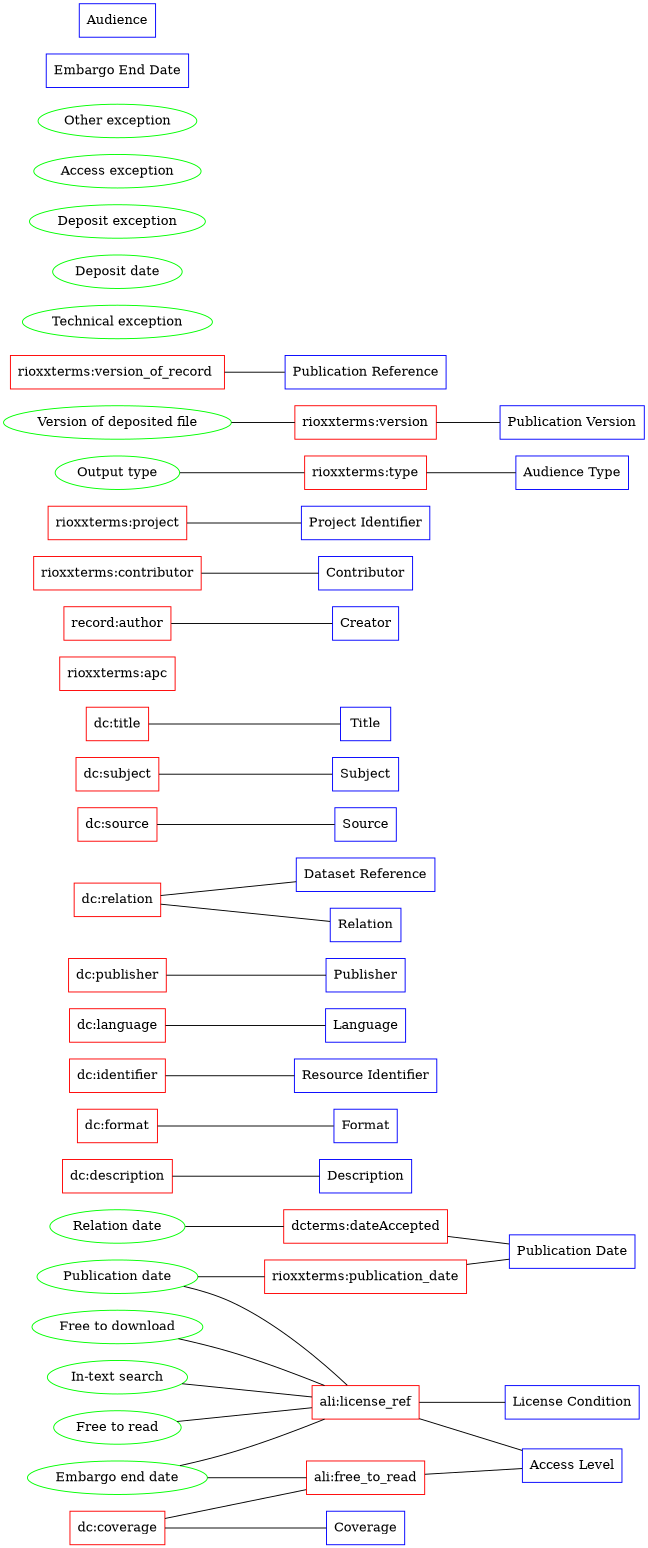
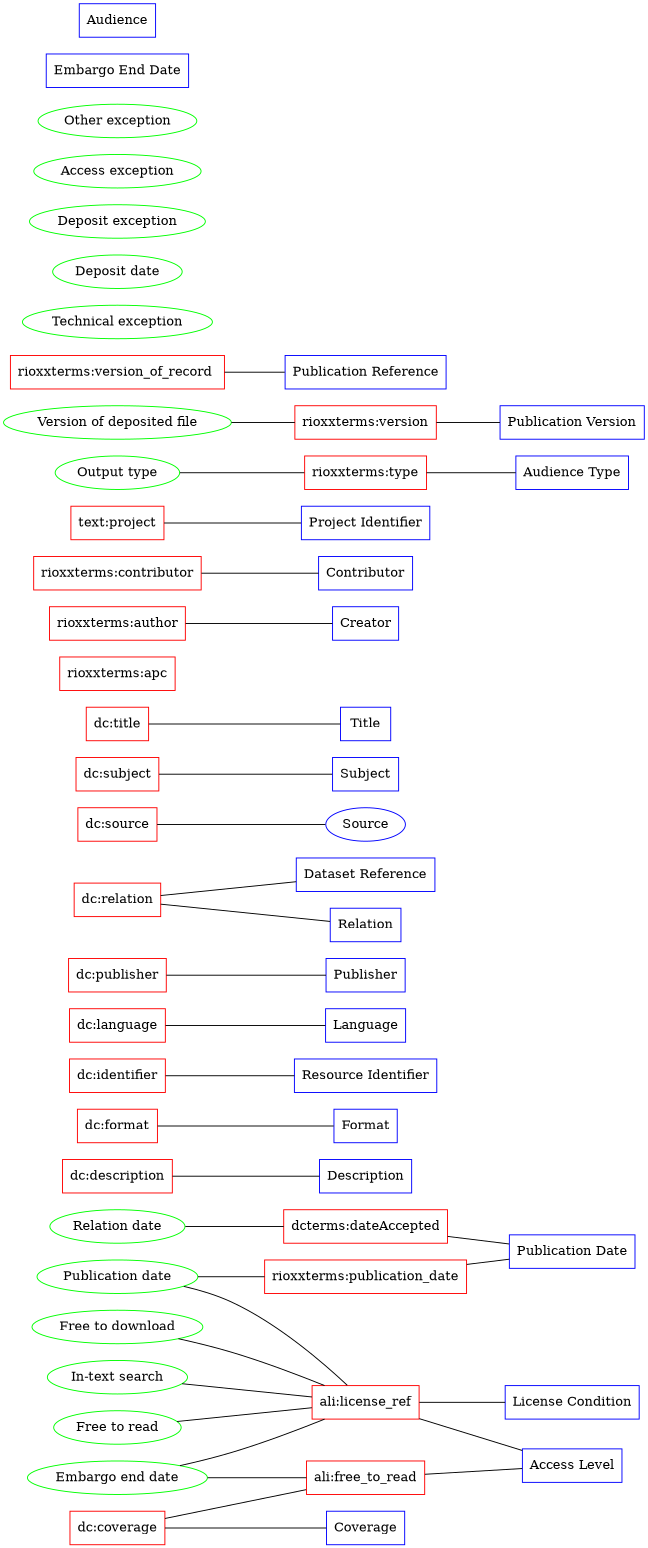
node "rioxxterms:project": label "rioxxterms:project" -> "text:project"
node "record:author": label "record:author" -> "rioxxterms:author"
node "Source": shape box -> ellipse
